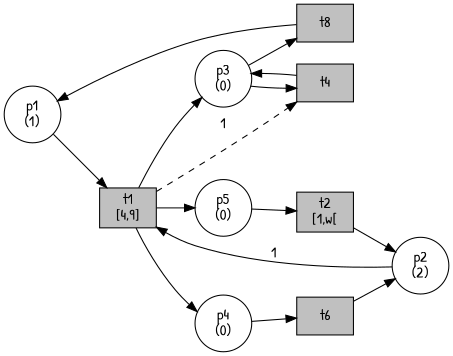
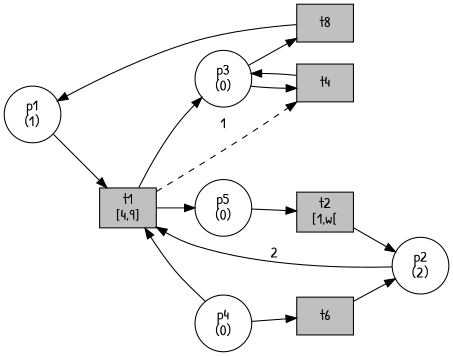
edge "p2 (2)" -> "t1 [4,9]": label "1" -> "2"
edge "t1 [4,9]" -> "p4 (0)": reversed
